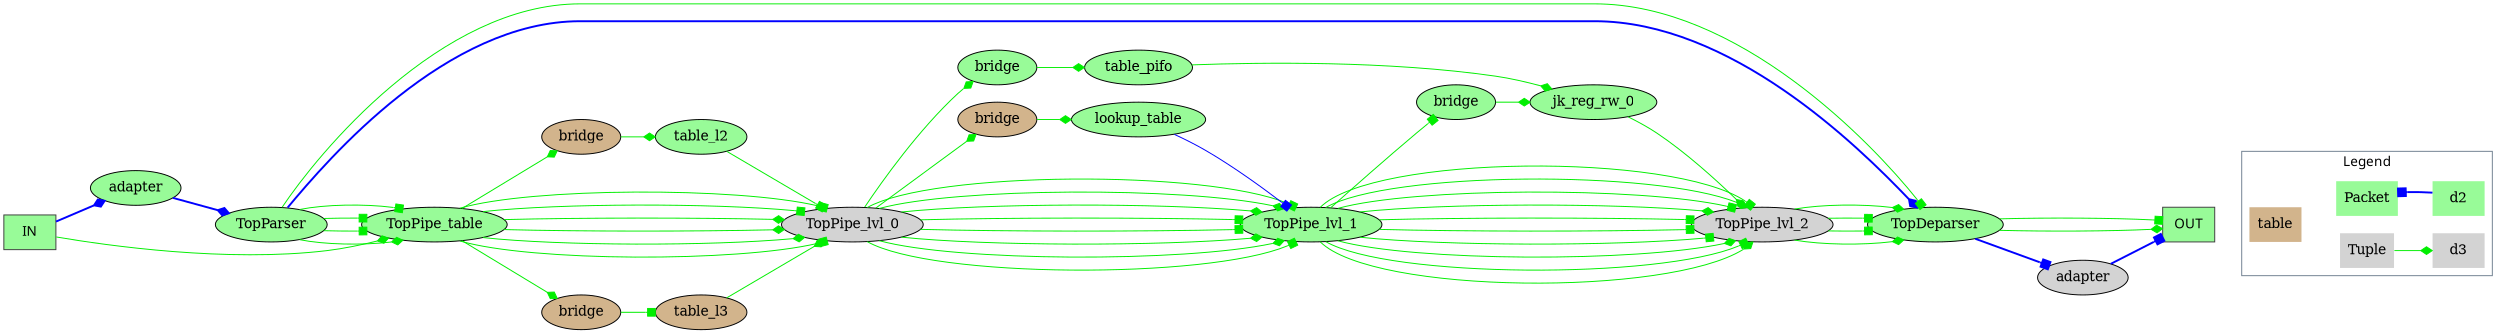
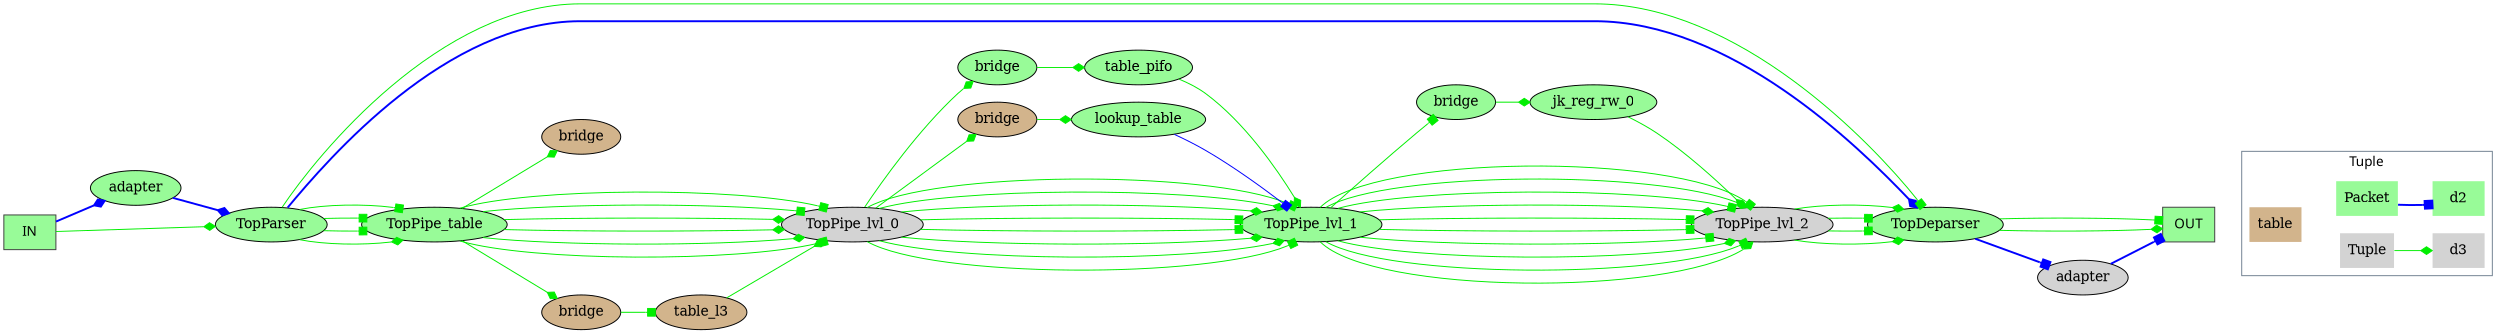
edge "table_pifo" -> "jk_reg_rw_0": now "table_pifo" -> "TopPipe_lvl_1"
node "table_l2": removed
cluster "Legend": label "Legend" -> "Tuple"
edge "d2" -> "Packet": reversed
edge "IN" -> "TopPipe_table": now "IN" -> "TopParser"
